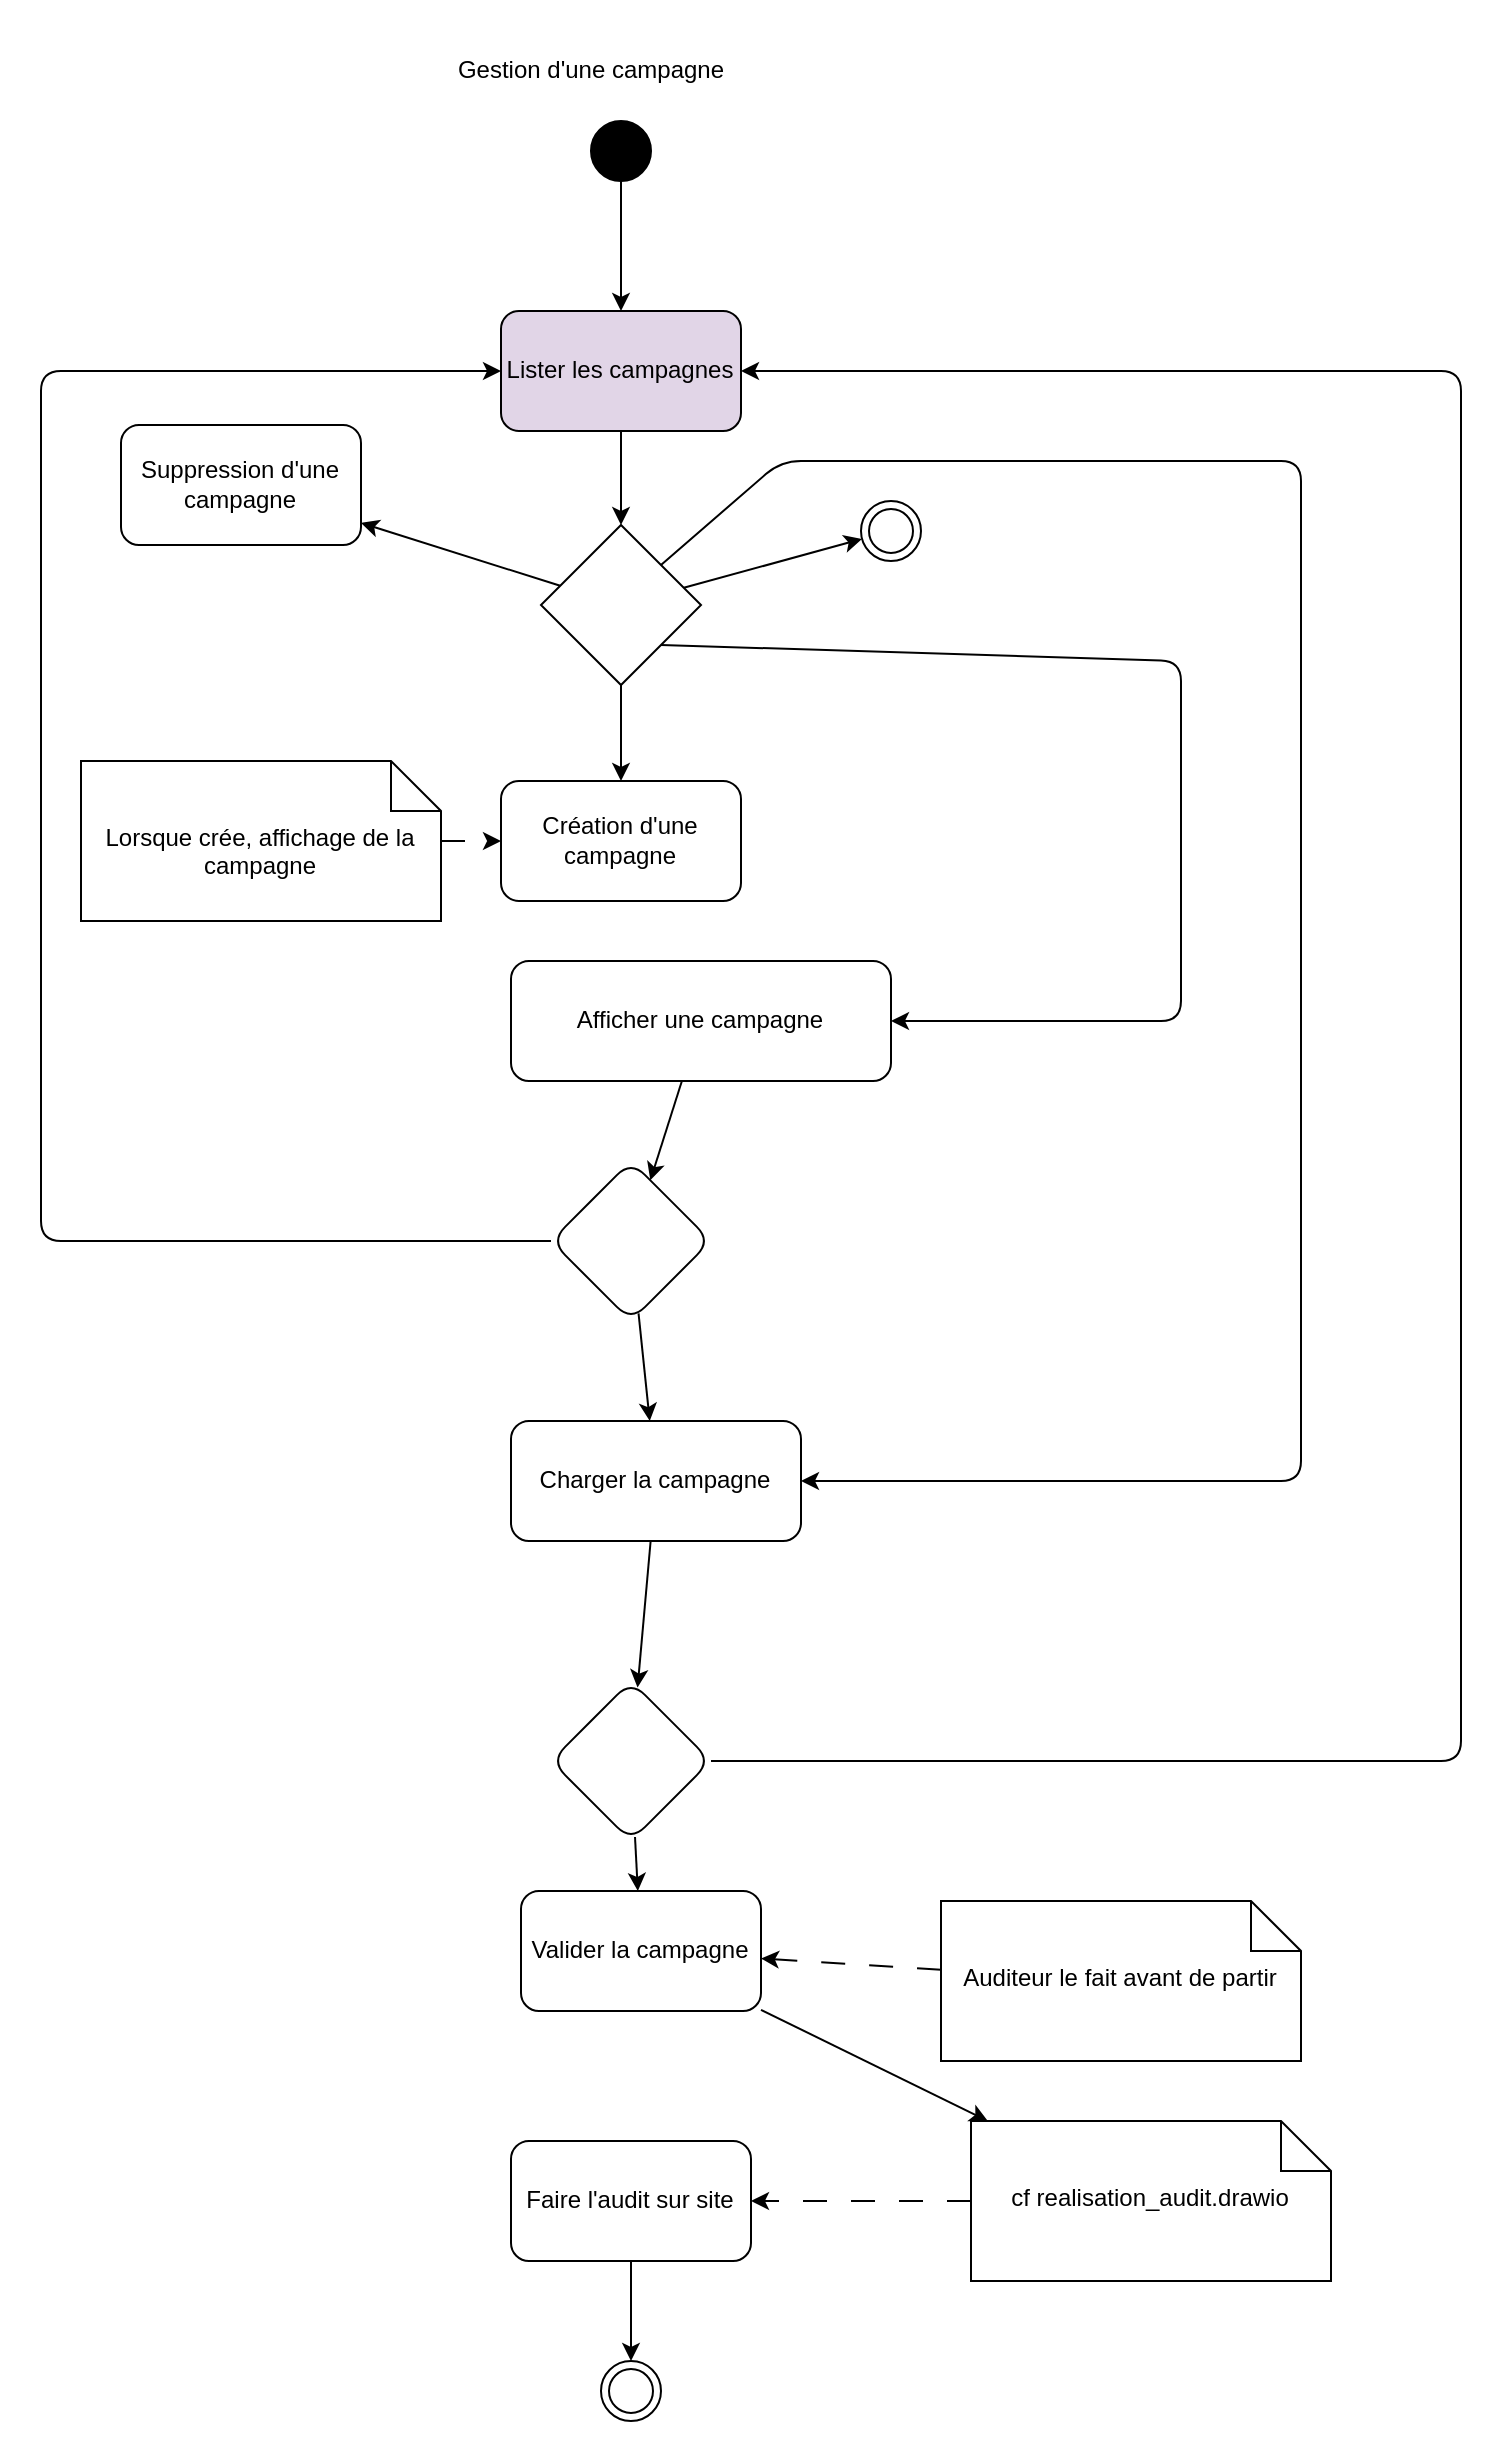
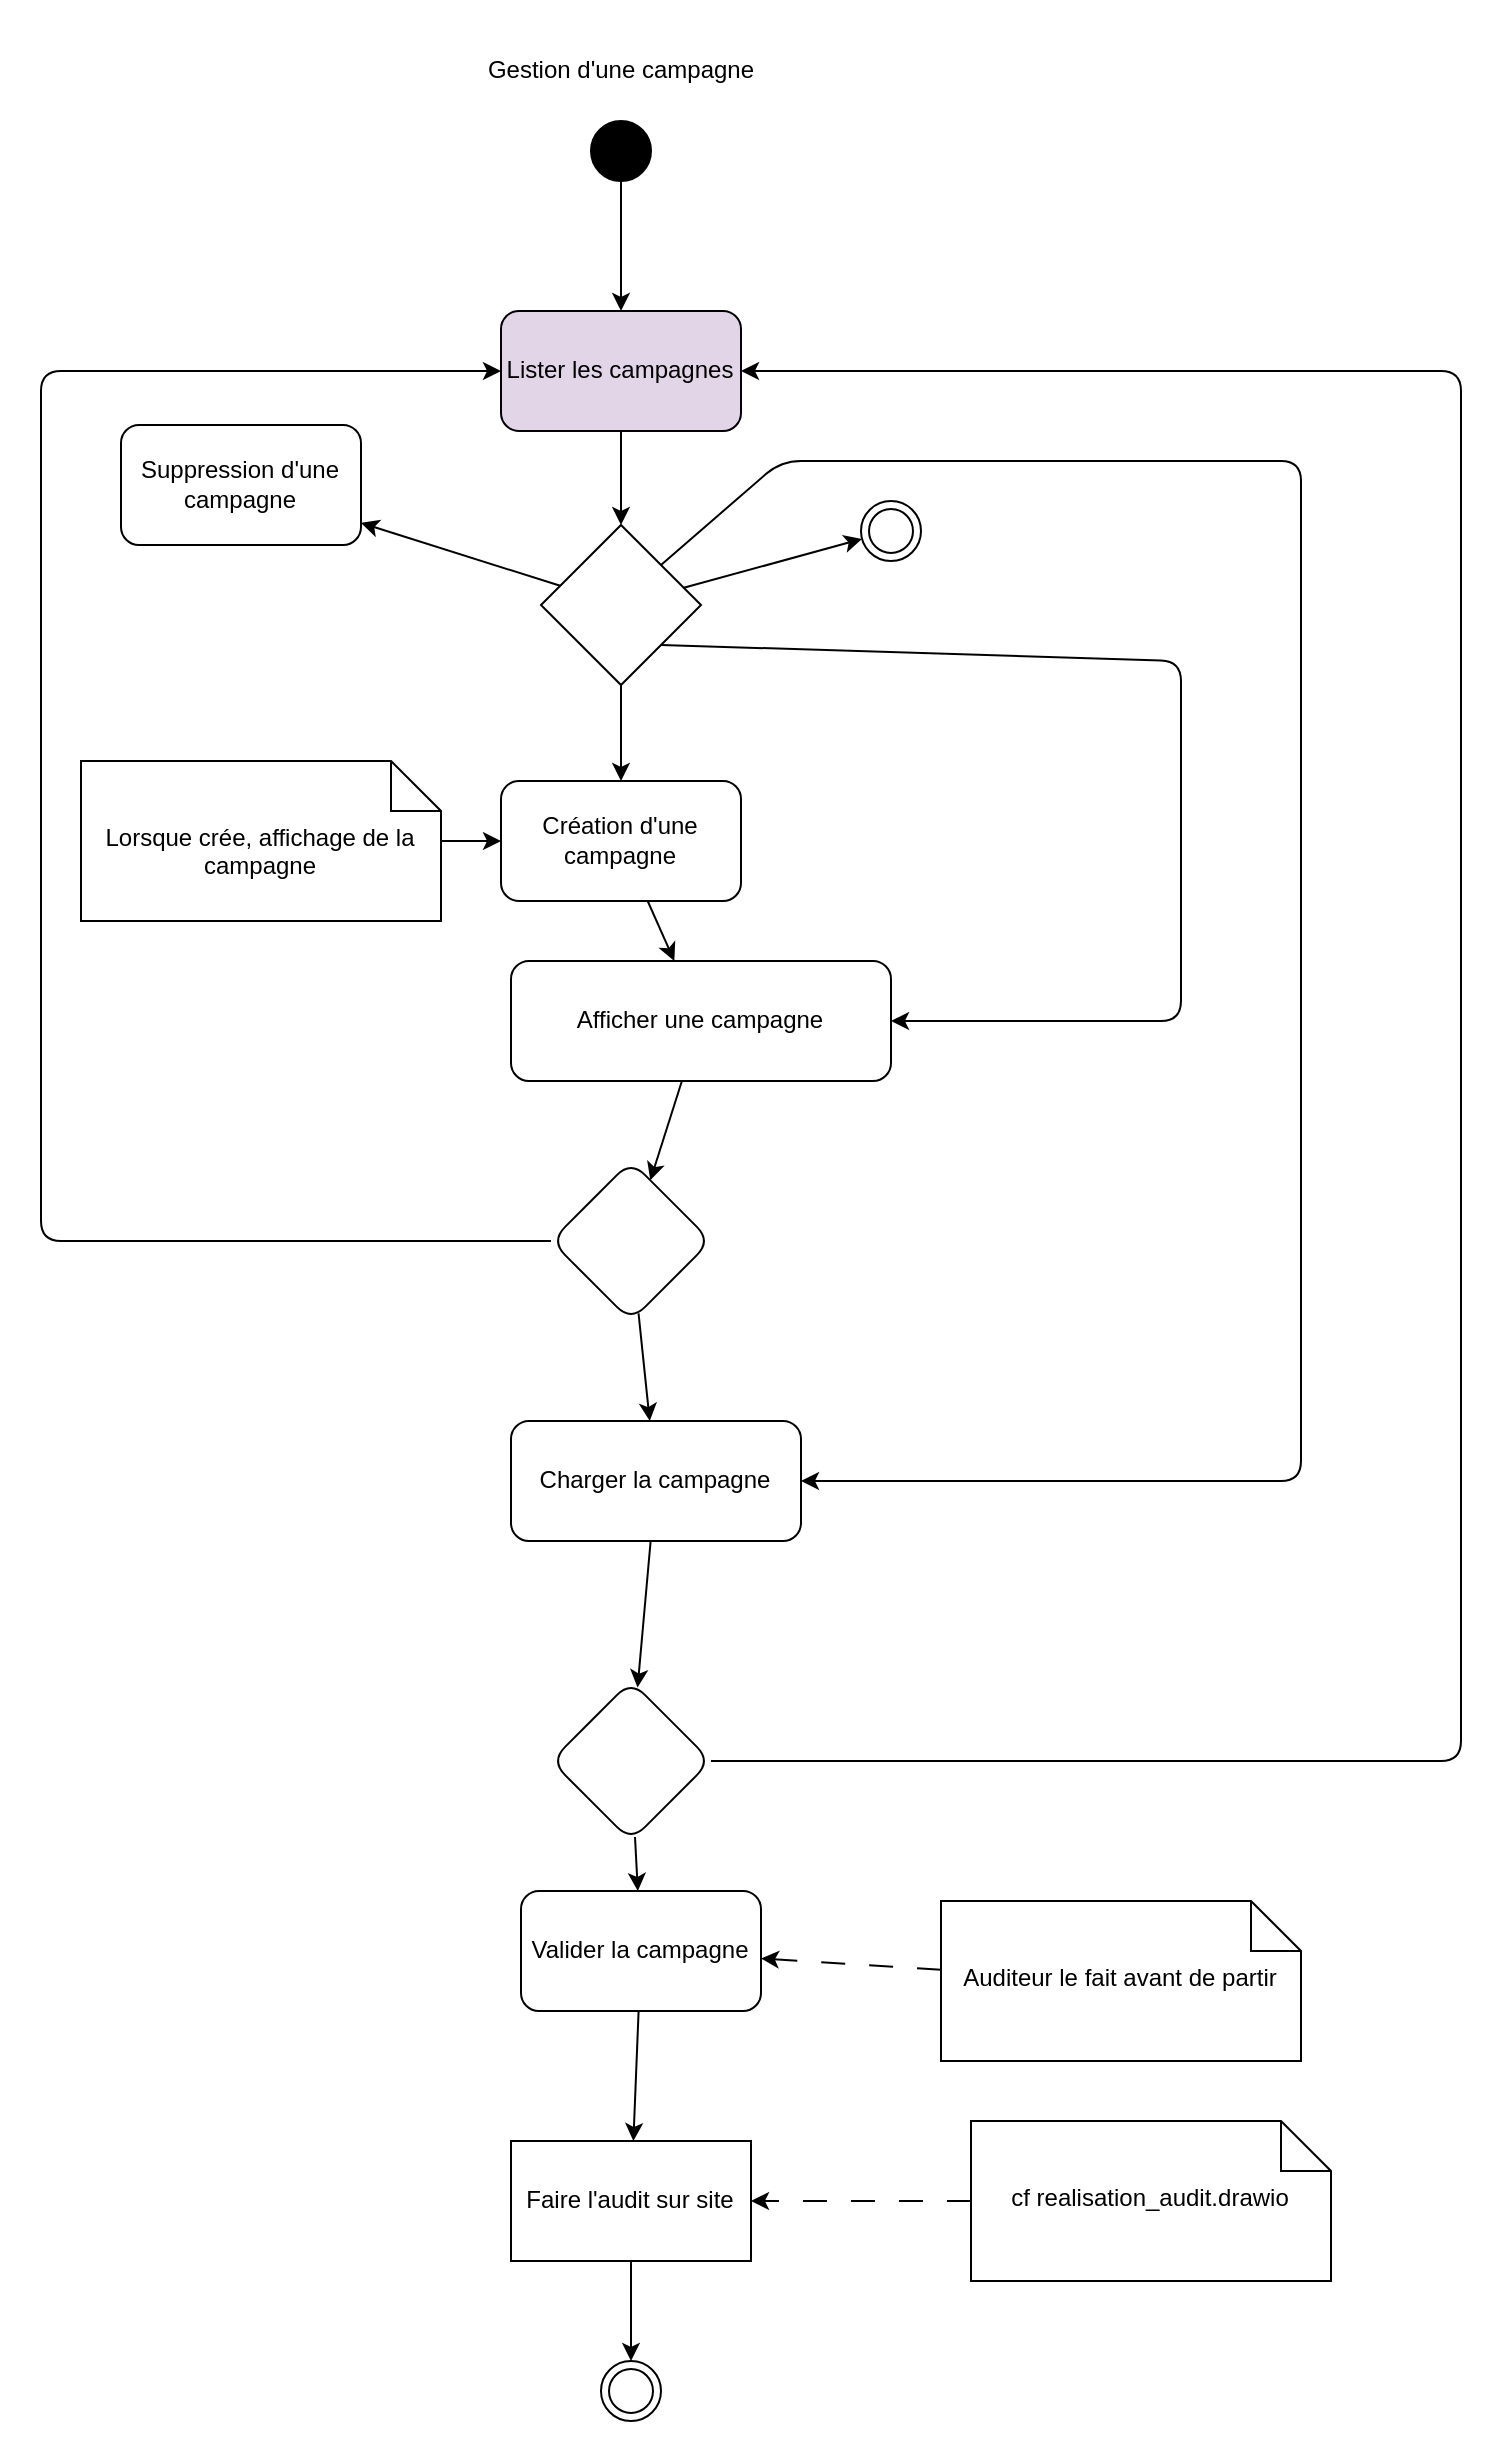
node "Gestion d'une campagne": moved (591, 71) -> (621, 71)
edge "Lorsque crée, affichage de la campagne" -> "Création d'une campagne": style dashed -> solid
edge "Création d'une campagne" -> "Afficher une campagne": added
edge "Valider la campagne" -> "cf realisation_audit.drawio": now "Valider la campagne" -> "Faire l'audit sur site"
node "Faire l'audit sur site": shape rounded rectangle -> rectangle
